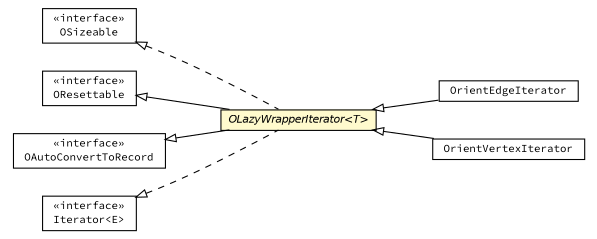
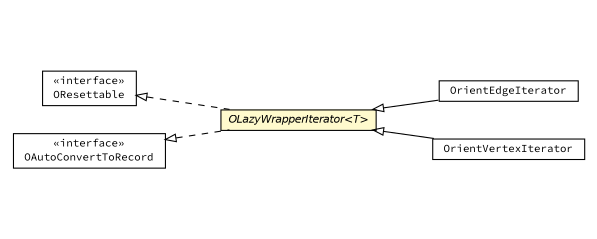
node "OSizeable": removed
edge "OLazyWrapperIterator<T>" -> "OResettable": style solid -> dashed
edge "OLazyWrapperIterator<T>" -> "OAutoConvertToRecord": style solid -> dashed
node "Iterator<E>": removed
